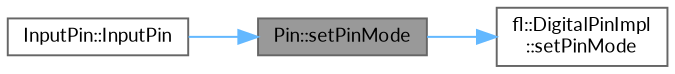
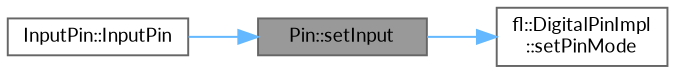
node "Pin::setPinMode": label "Pin::setPinMode" -> "Pin::setInput"
